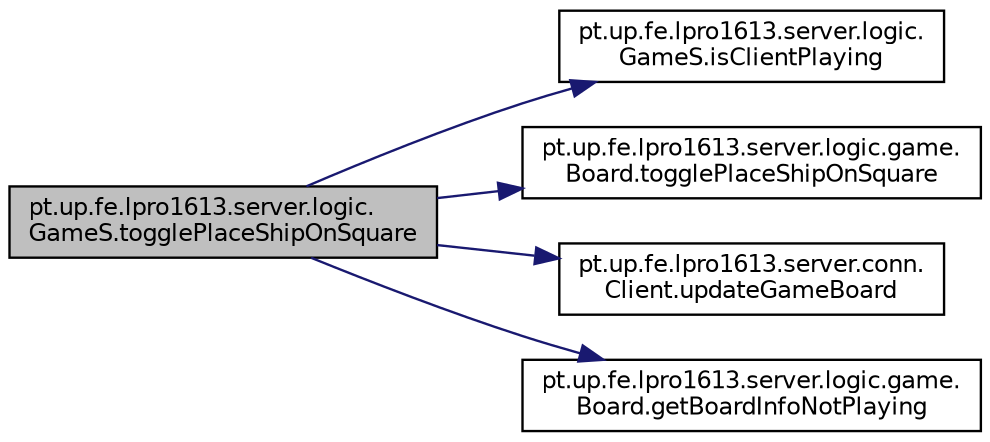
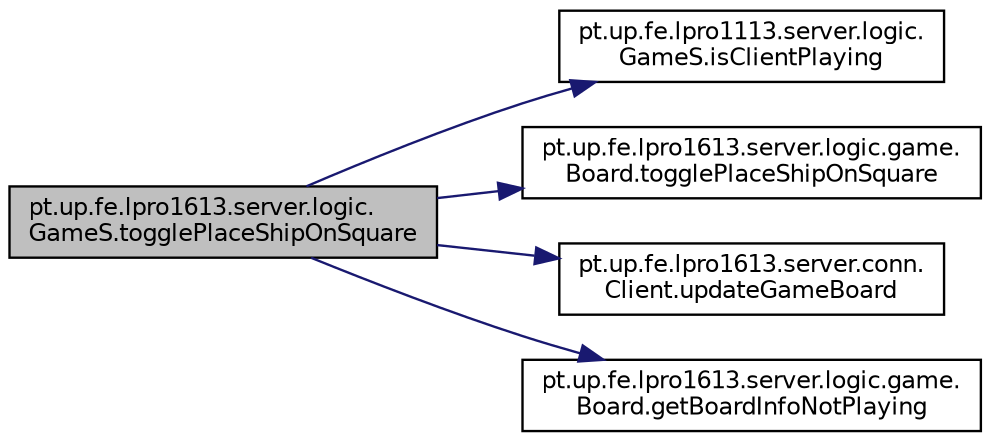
node "pt.up.fe.lpro1613.server.logic. GameS.isClientPlaying": label "pt.up.fe.lpro1613.server.logic. GameS.isClientPlaying" -> "pt.up.fe.lpro1113.server.logic. GameS.isClientPlaying"
